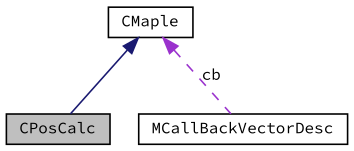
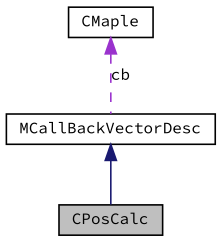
edge "CPosCalc" -> "CMaple": now "CPosCalc" -> "MCallBackVectorDesc"
